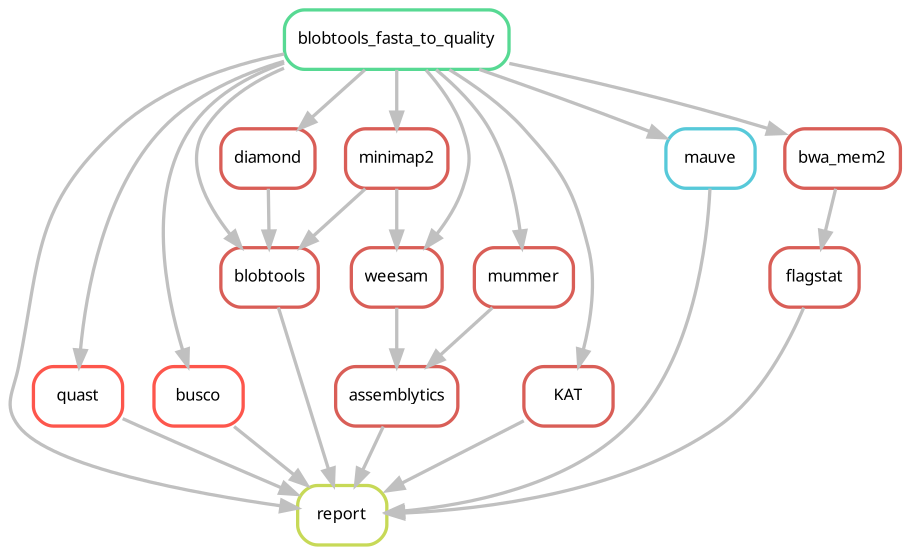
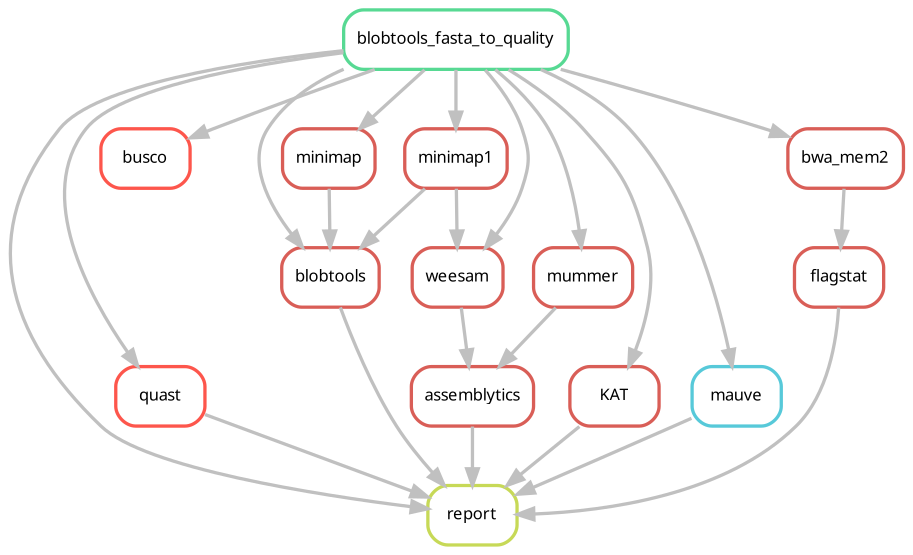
node "diamond": label "diamond" -> "minimap"
node "minimap2": label "minimap2" -> "minimap1"
edge "busco" -> "report": removed
